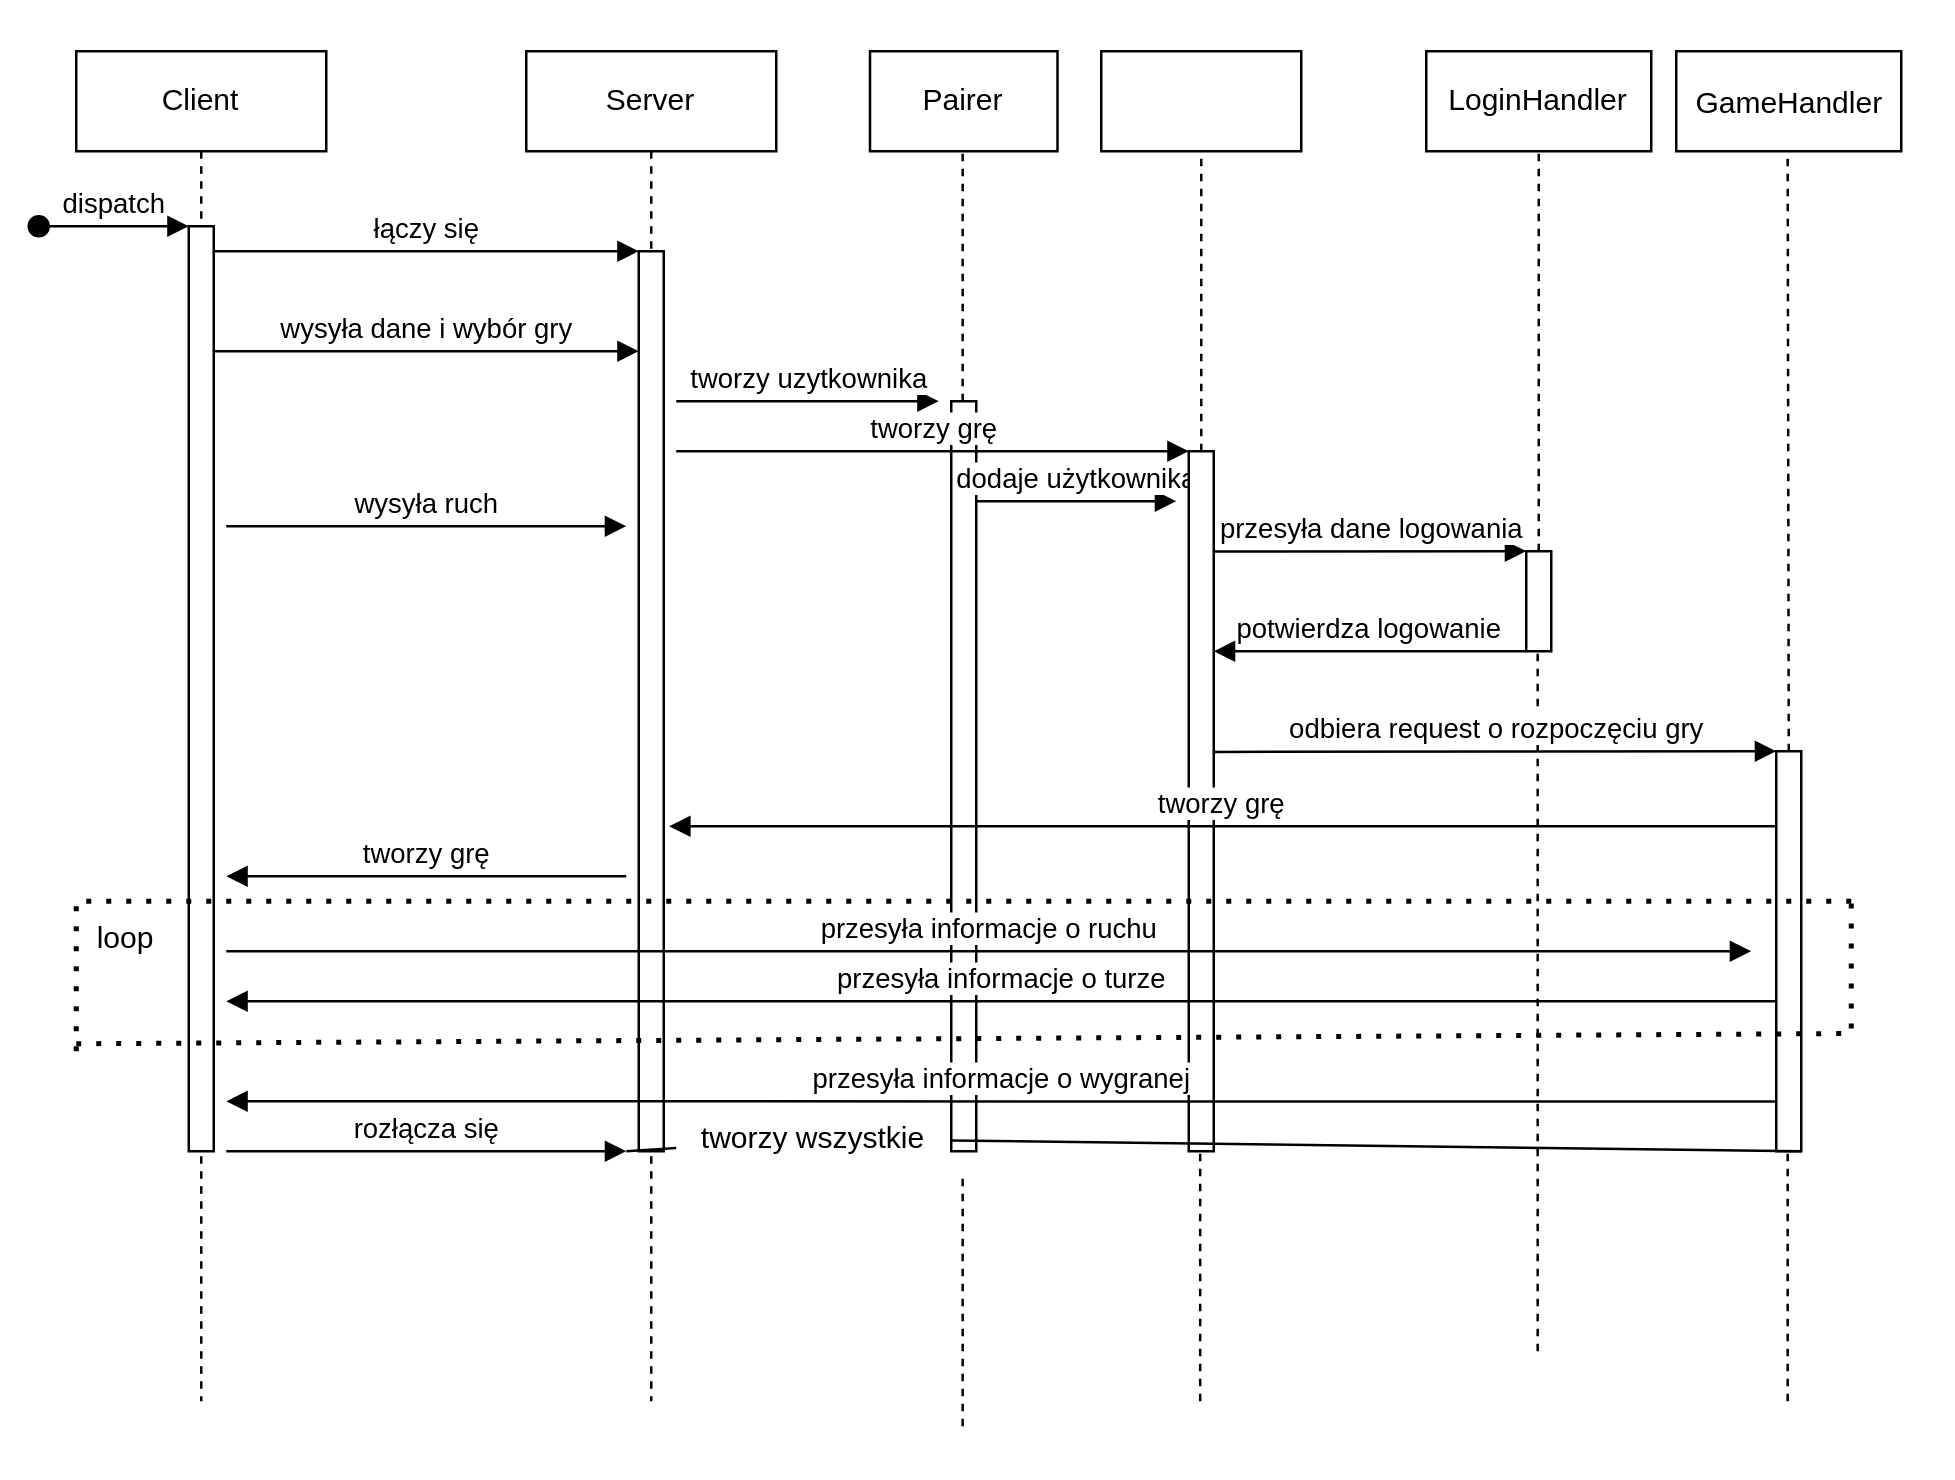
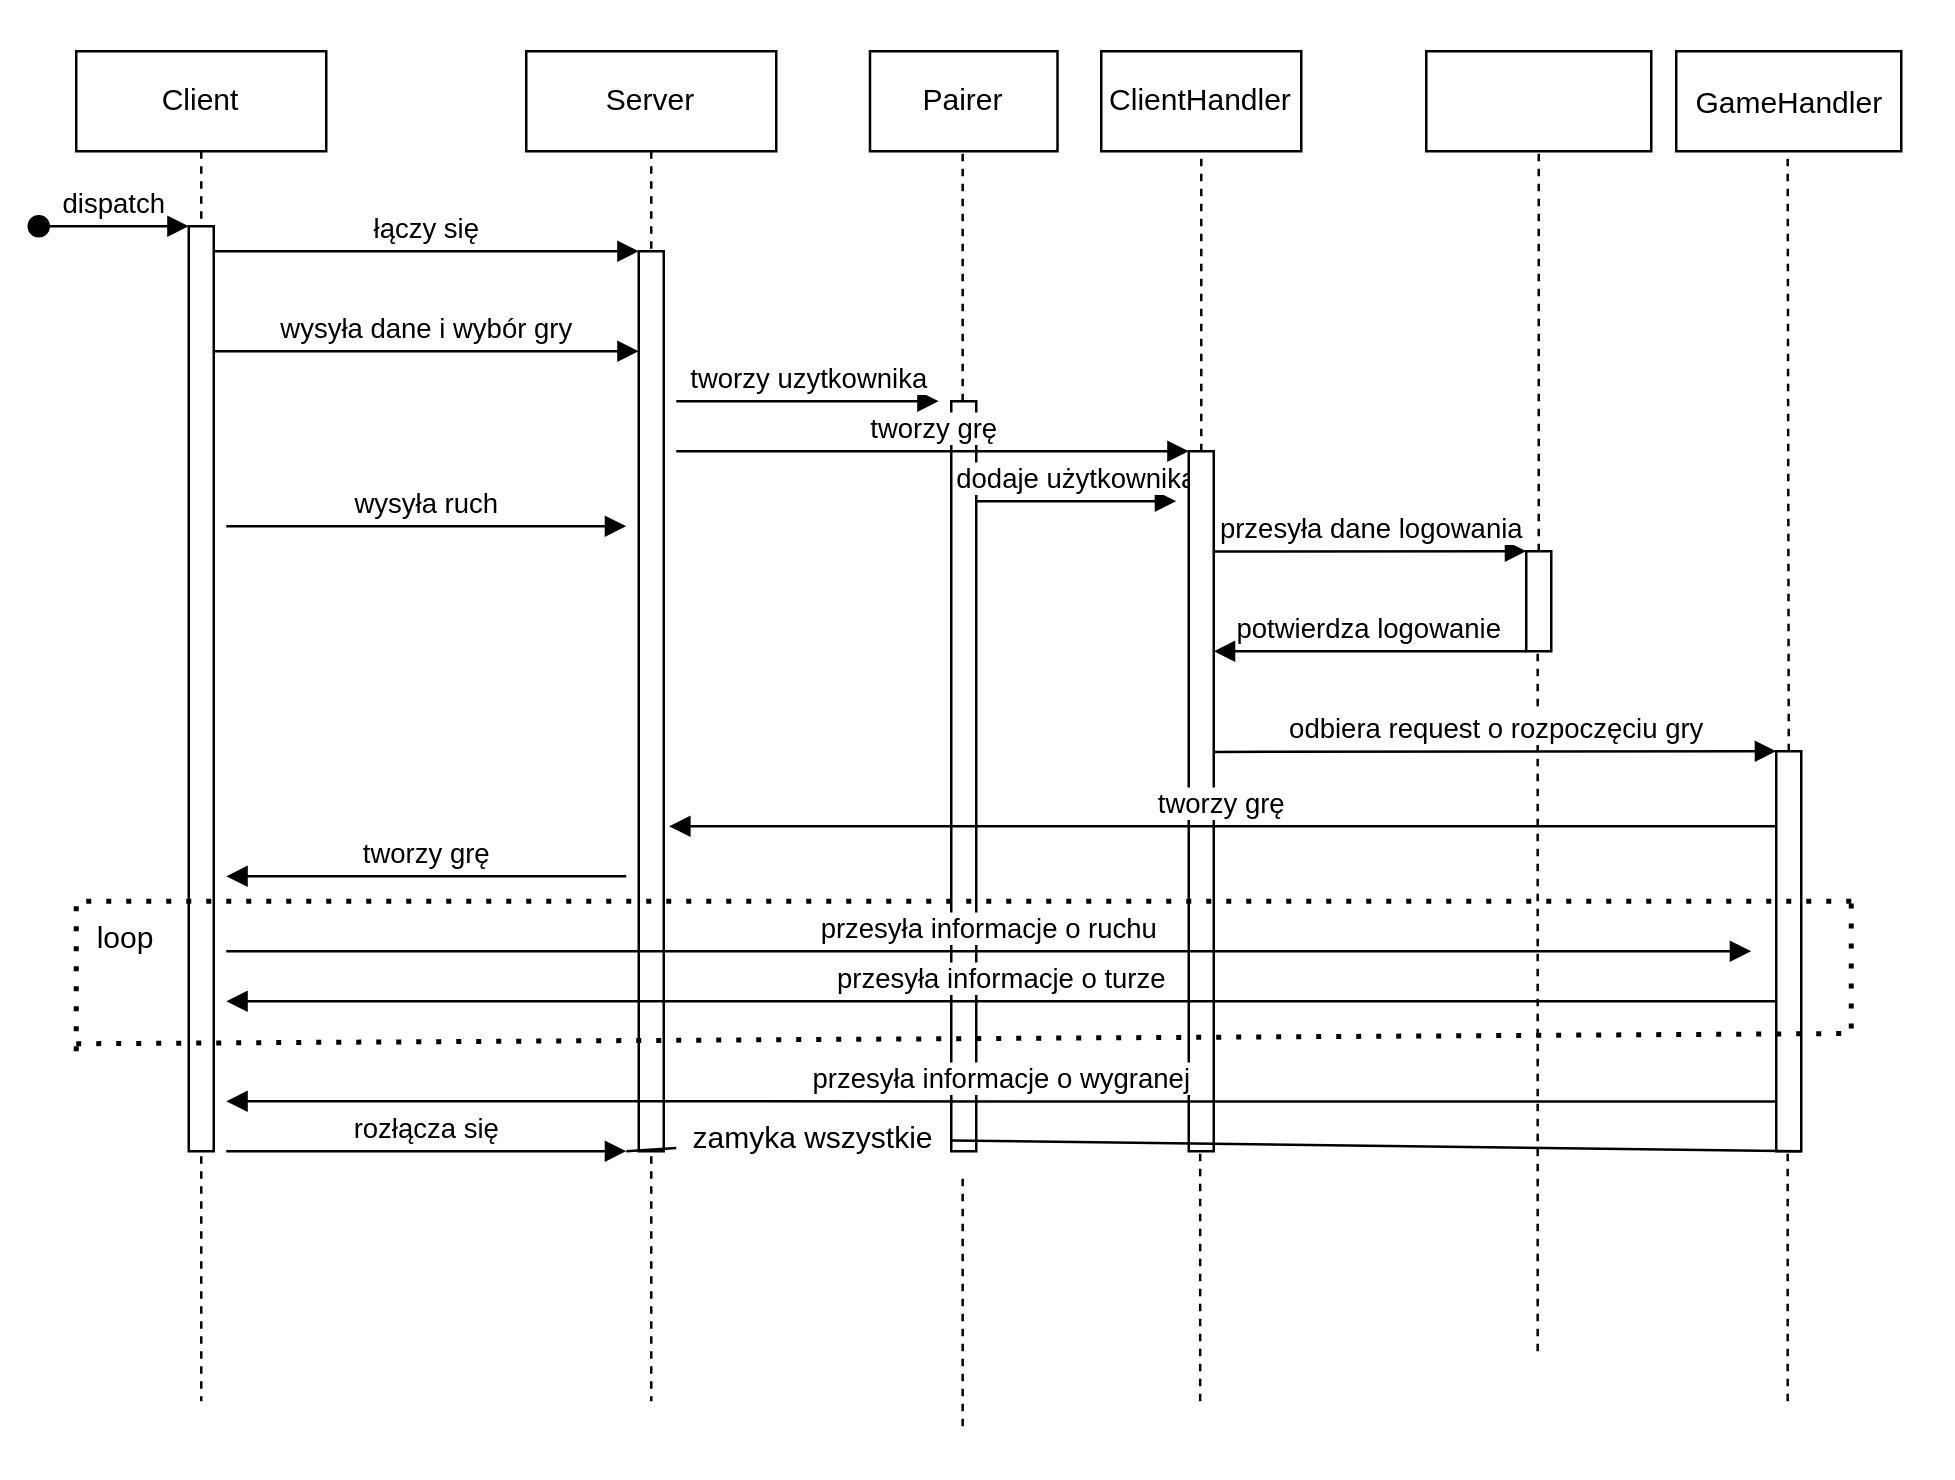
node "ClientHandler": added
node "LoginHandler": removed
node "tworzy wszystkie": label "tworzy wszystkie" -> "zamyka wszystkie"
